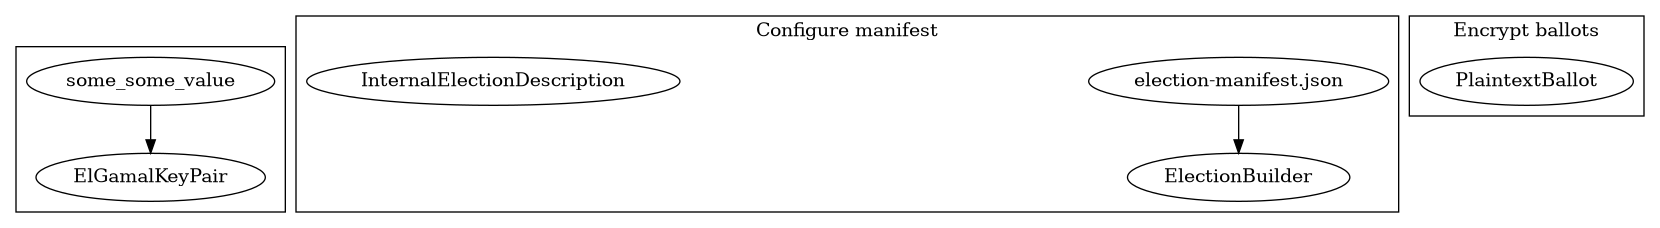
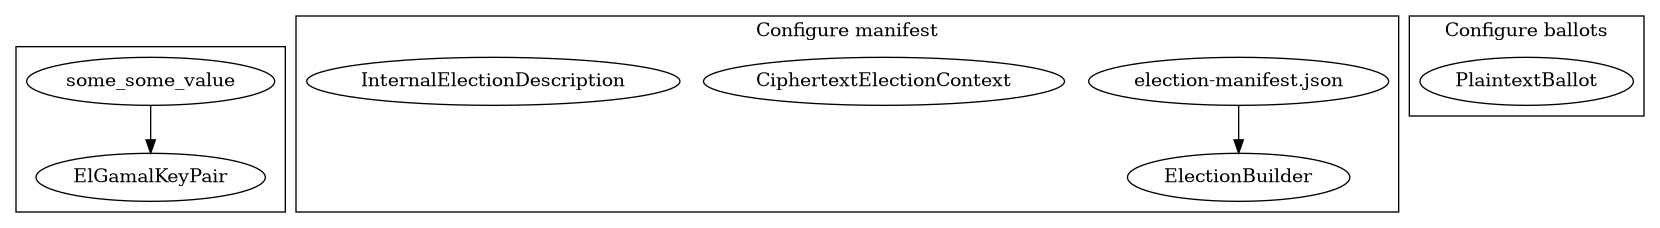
cluster "Encrypt ballots": label "Encrypt ballots" -> "Configure ballots"
node "CiphertextElectionContext": added
